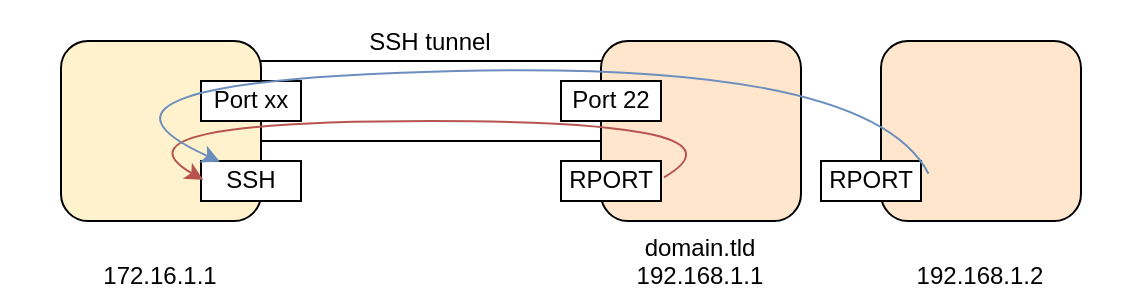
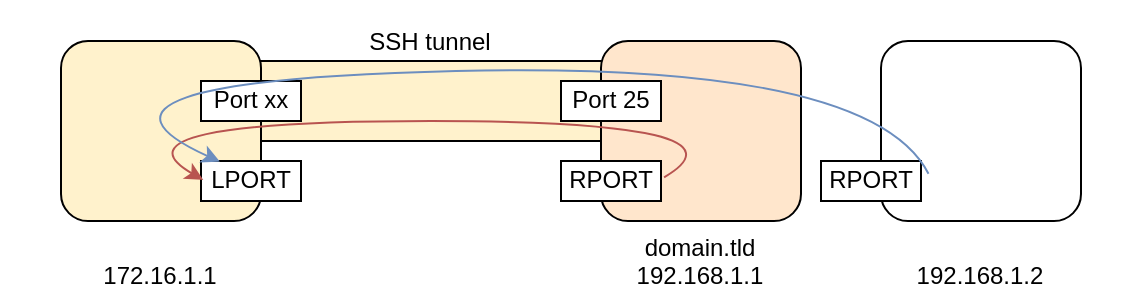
node "SSH tunnel": fillcolor #ffffff -> #fff2cc
node "Port 22": label "Port 22" -> "Port 25"
node "192.168.1.2": fillcolor #ffe6cc -> #ffffff
node "SSH": label "SSH" -> "LPORT"
